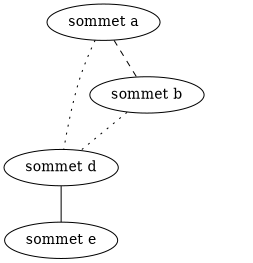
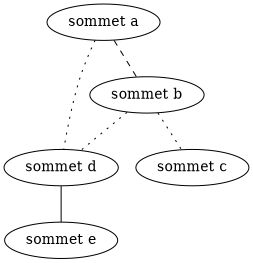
node "sommet c": added
